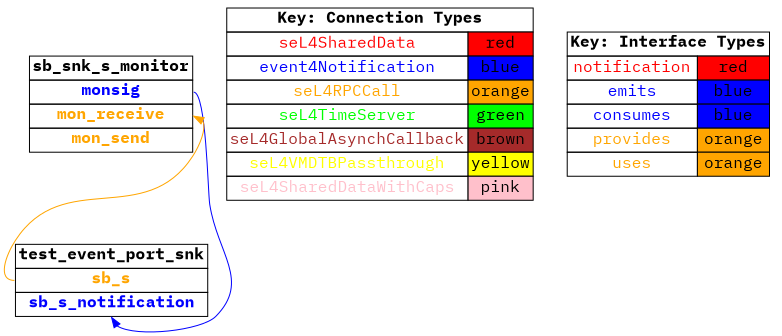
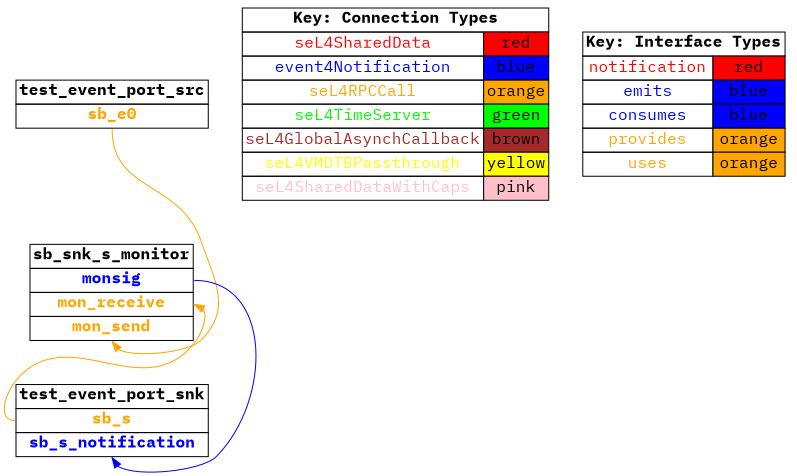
node "test_event_port_src": added
